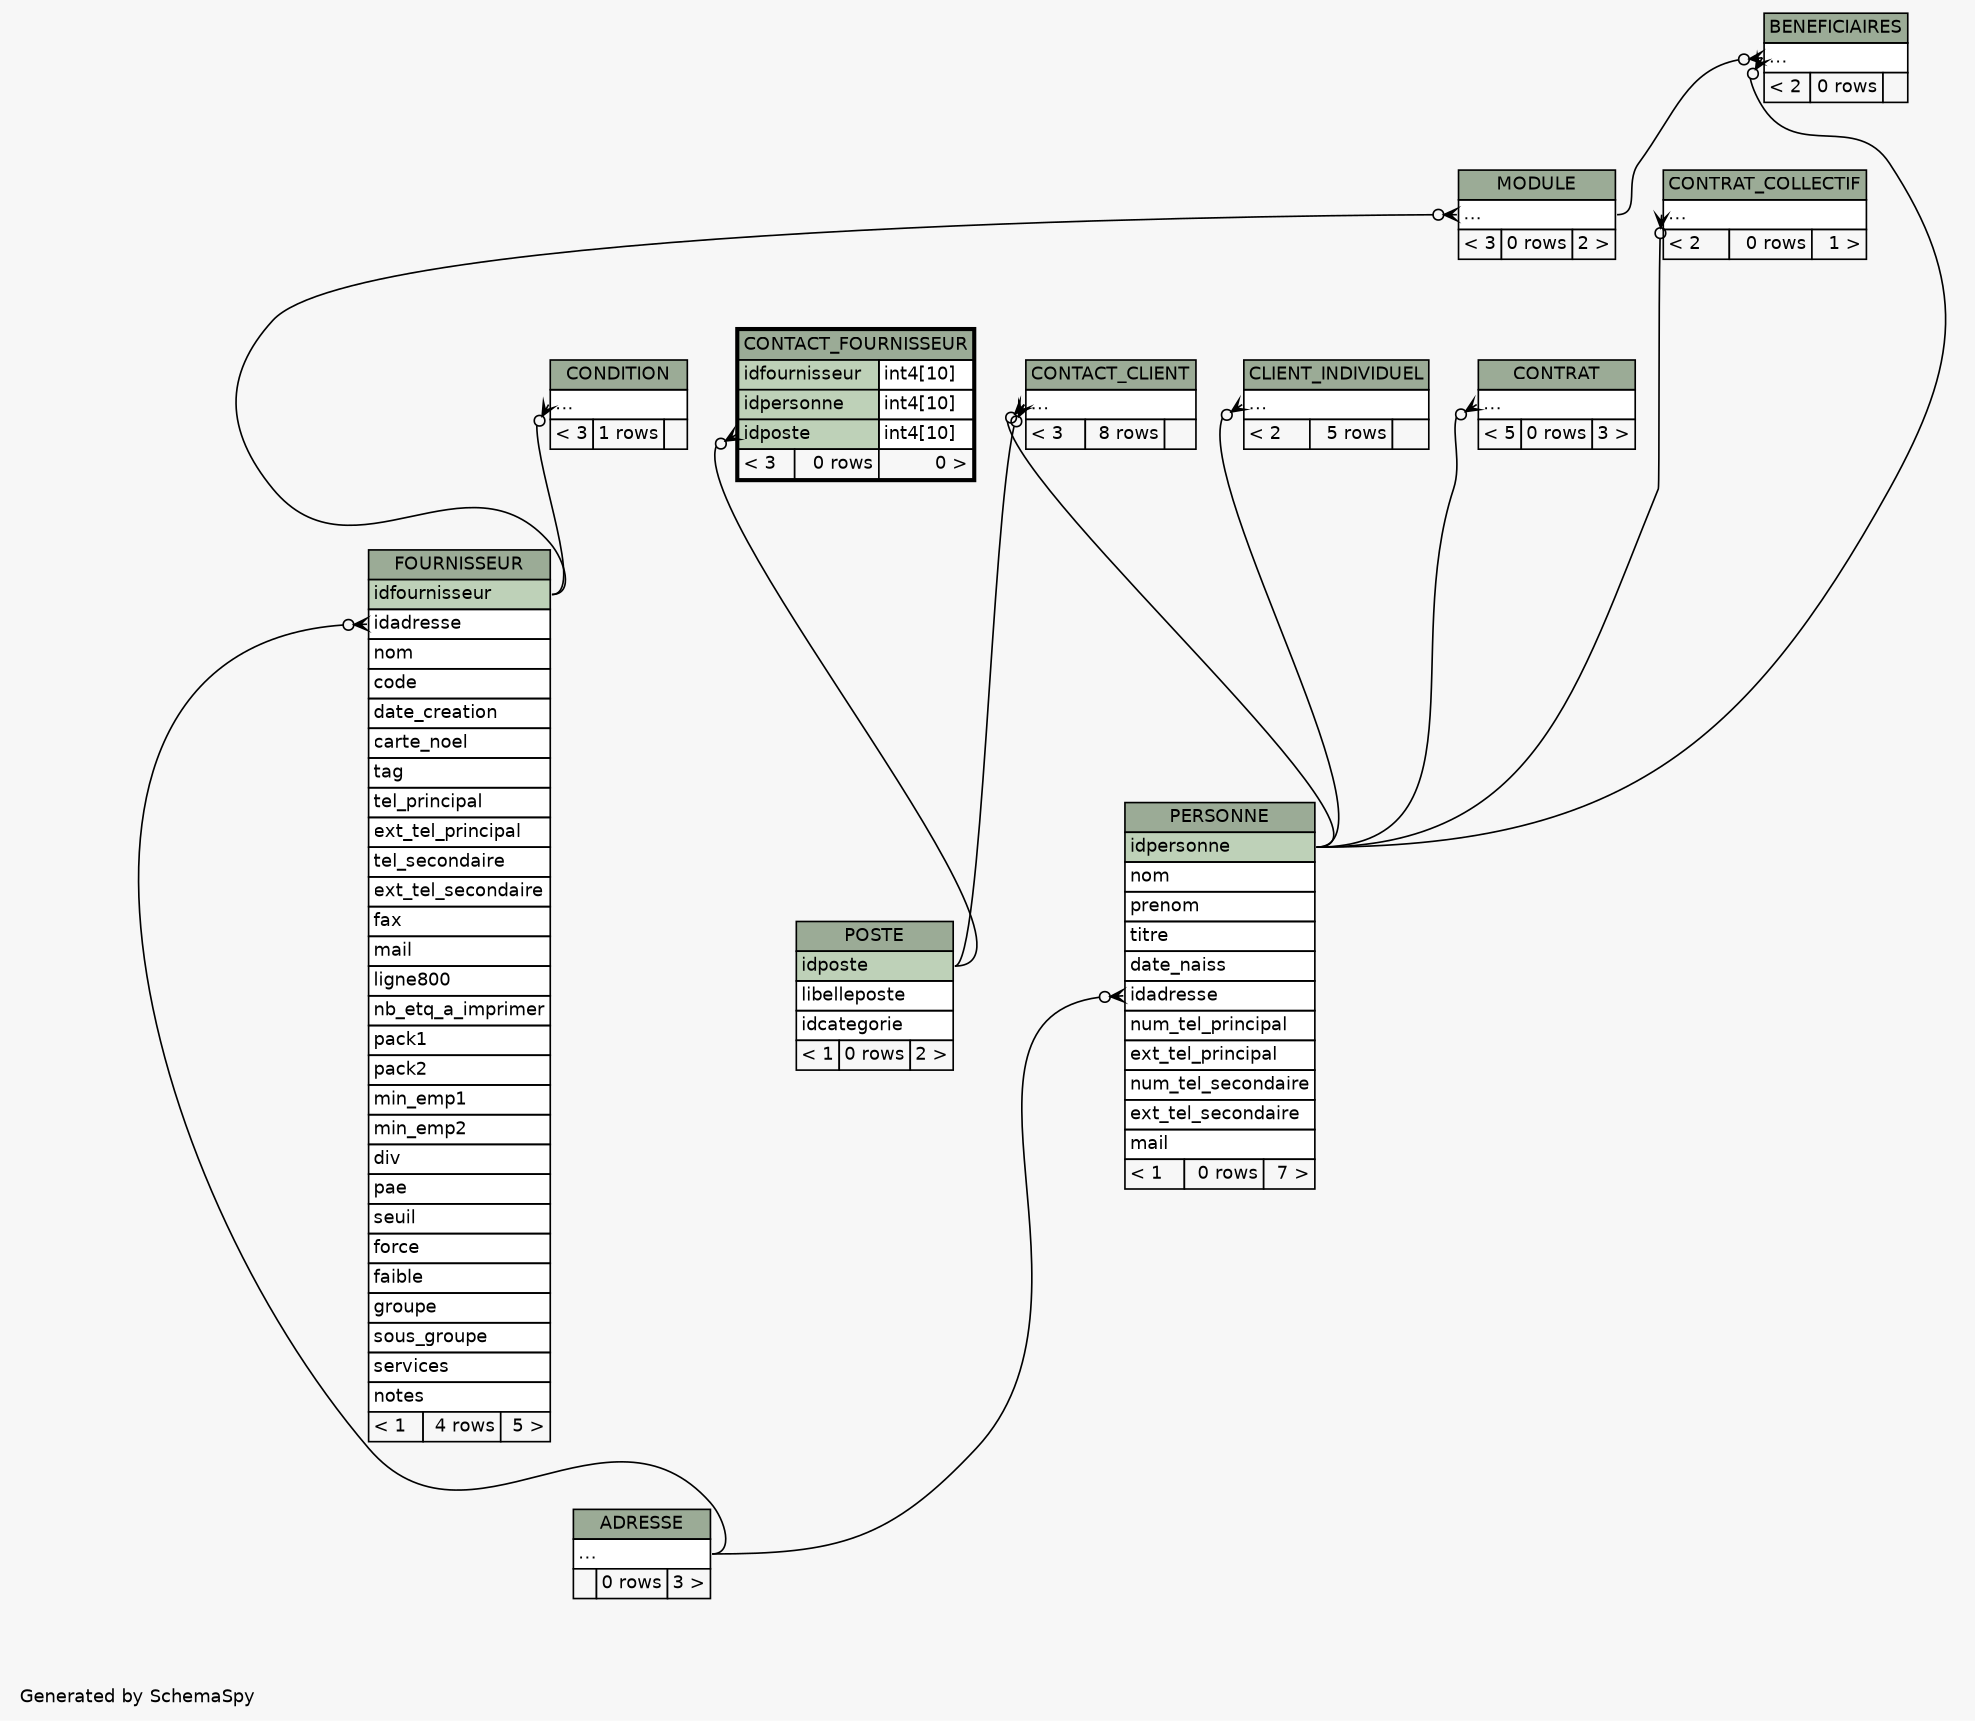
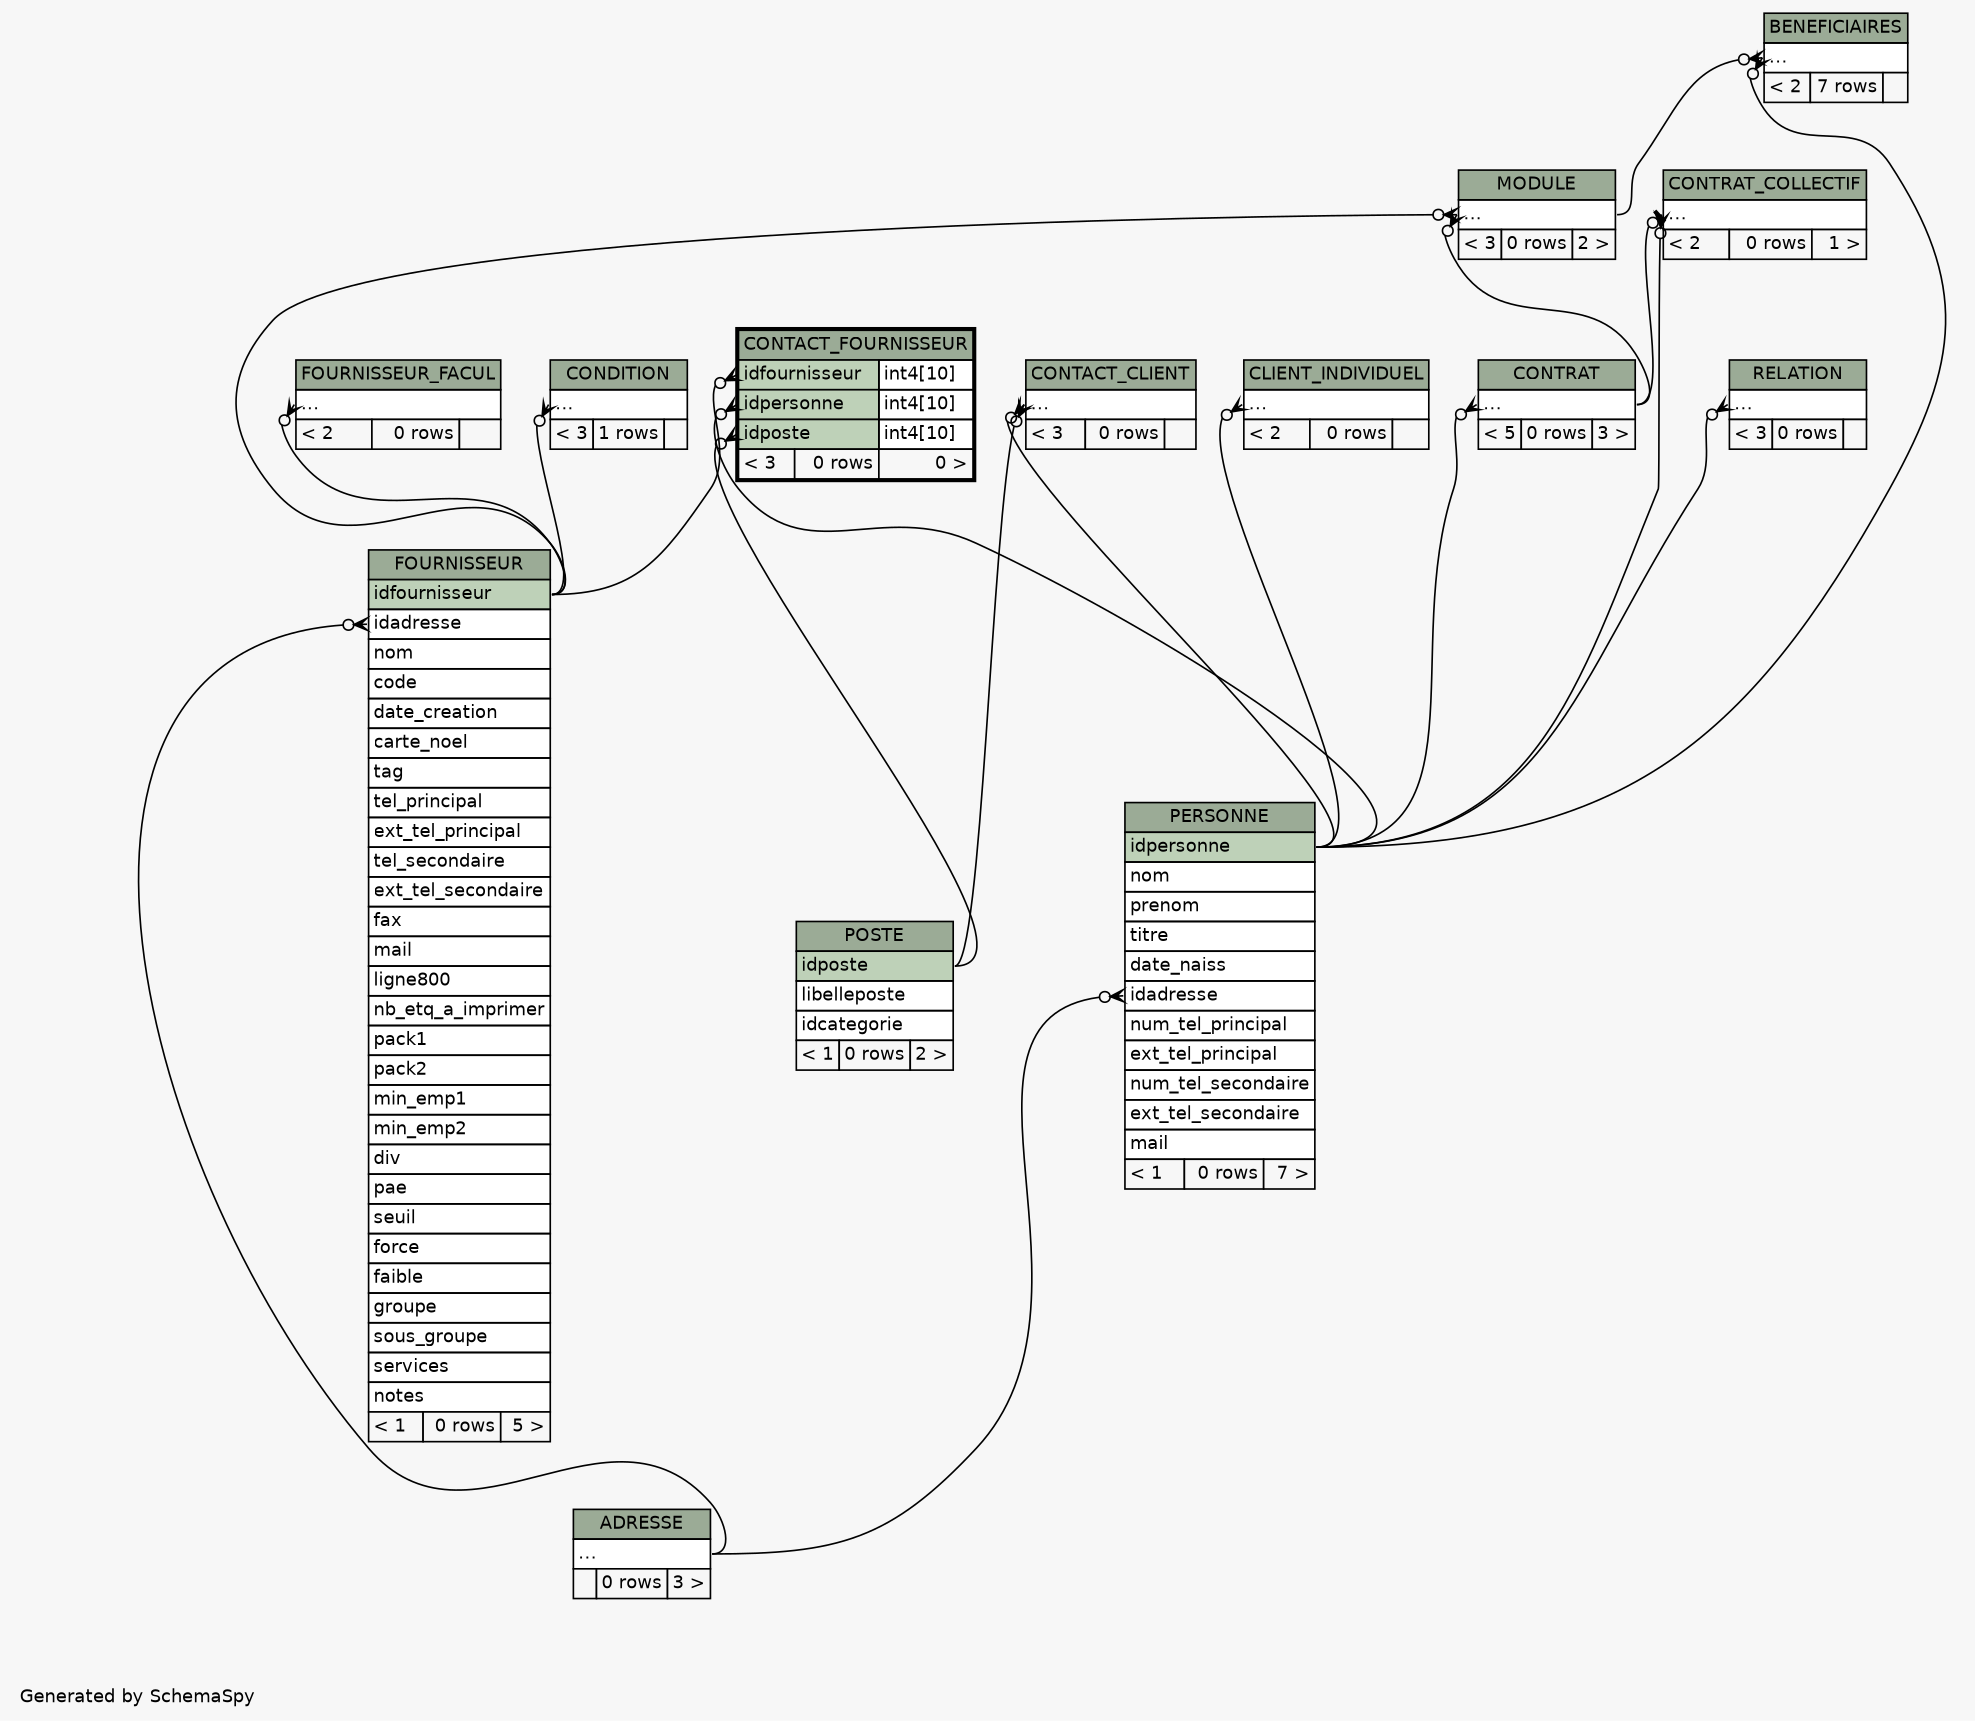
node "BENEFICIAIRES": text "0 rows" -> "7 rows"
edge "CONTRAT" -> "CONTRAT_COLLECTIF": added
edge "CONTRAT" -> "MODULE": added
node "FOURNISSEUR_FACUL": added
node "RELATION": added
node "CONTACT_CLIENT": text "8 rows" -> "0 rows"
node "CLIENT_INDIVIDUEL": text "5 rows" -> "0 rows"
edge "FOURNISSEUR" -> "CONTACT_FOURNISSEUR": added
edge "PERSONNE" -> "CONTACT_FOURNISSEUR": added
node "FOURNISSEUR": text "4 rows" -> "0 rows"
